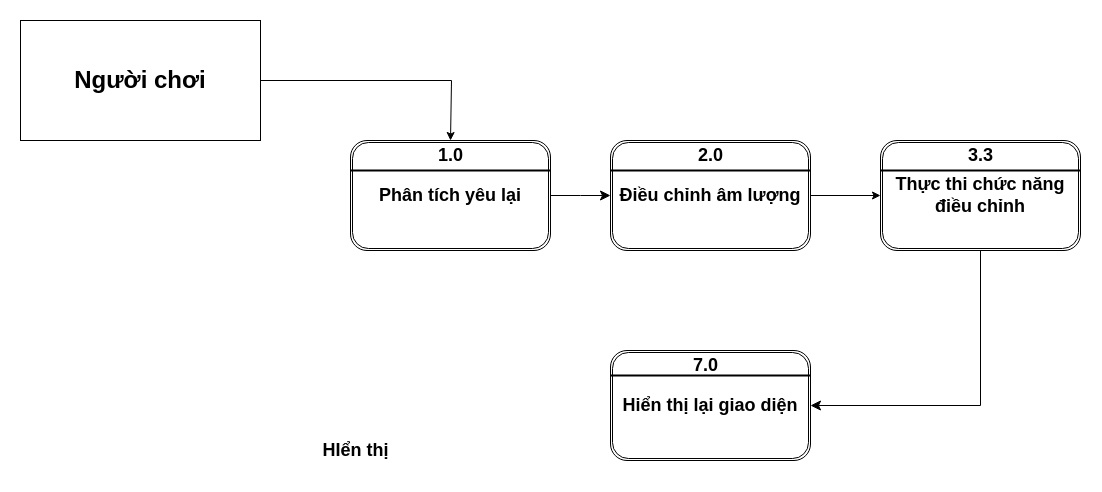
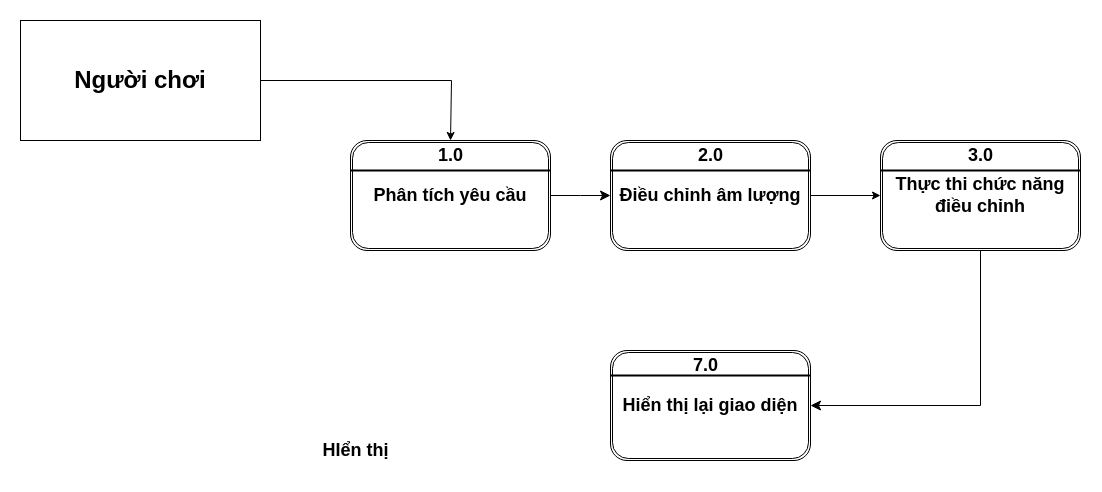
node "3.3": label "3.3" -> "3.0"
node "Phân tích yêu lại": label "Phân tích yêu lại" -> "Phân tích yêu cầu"
